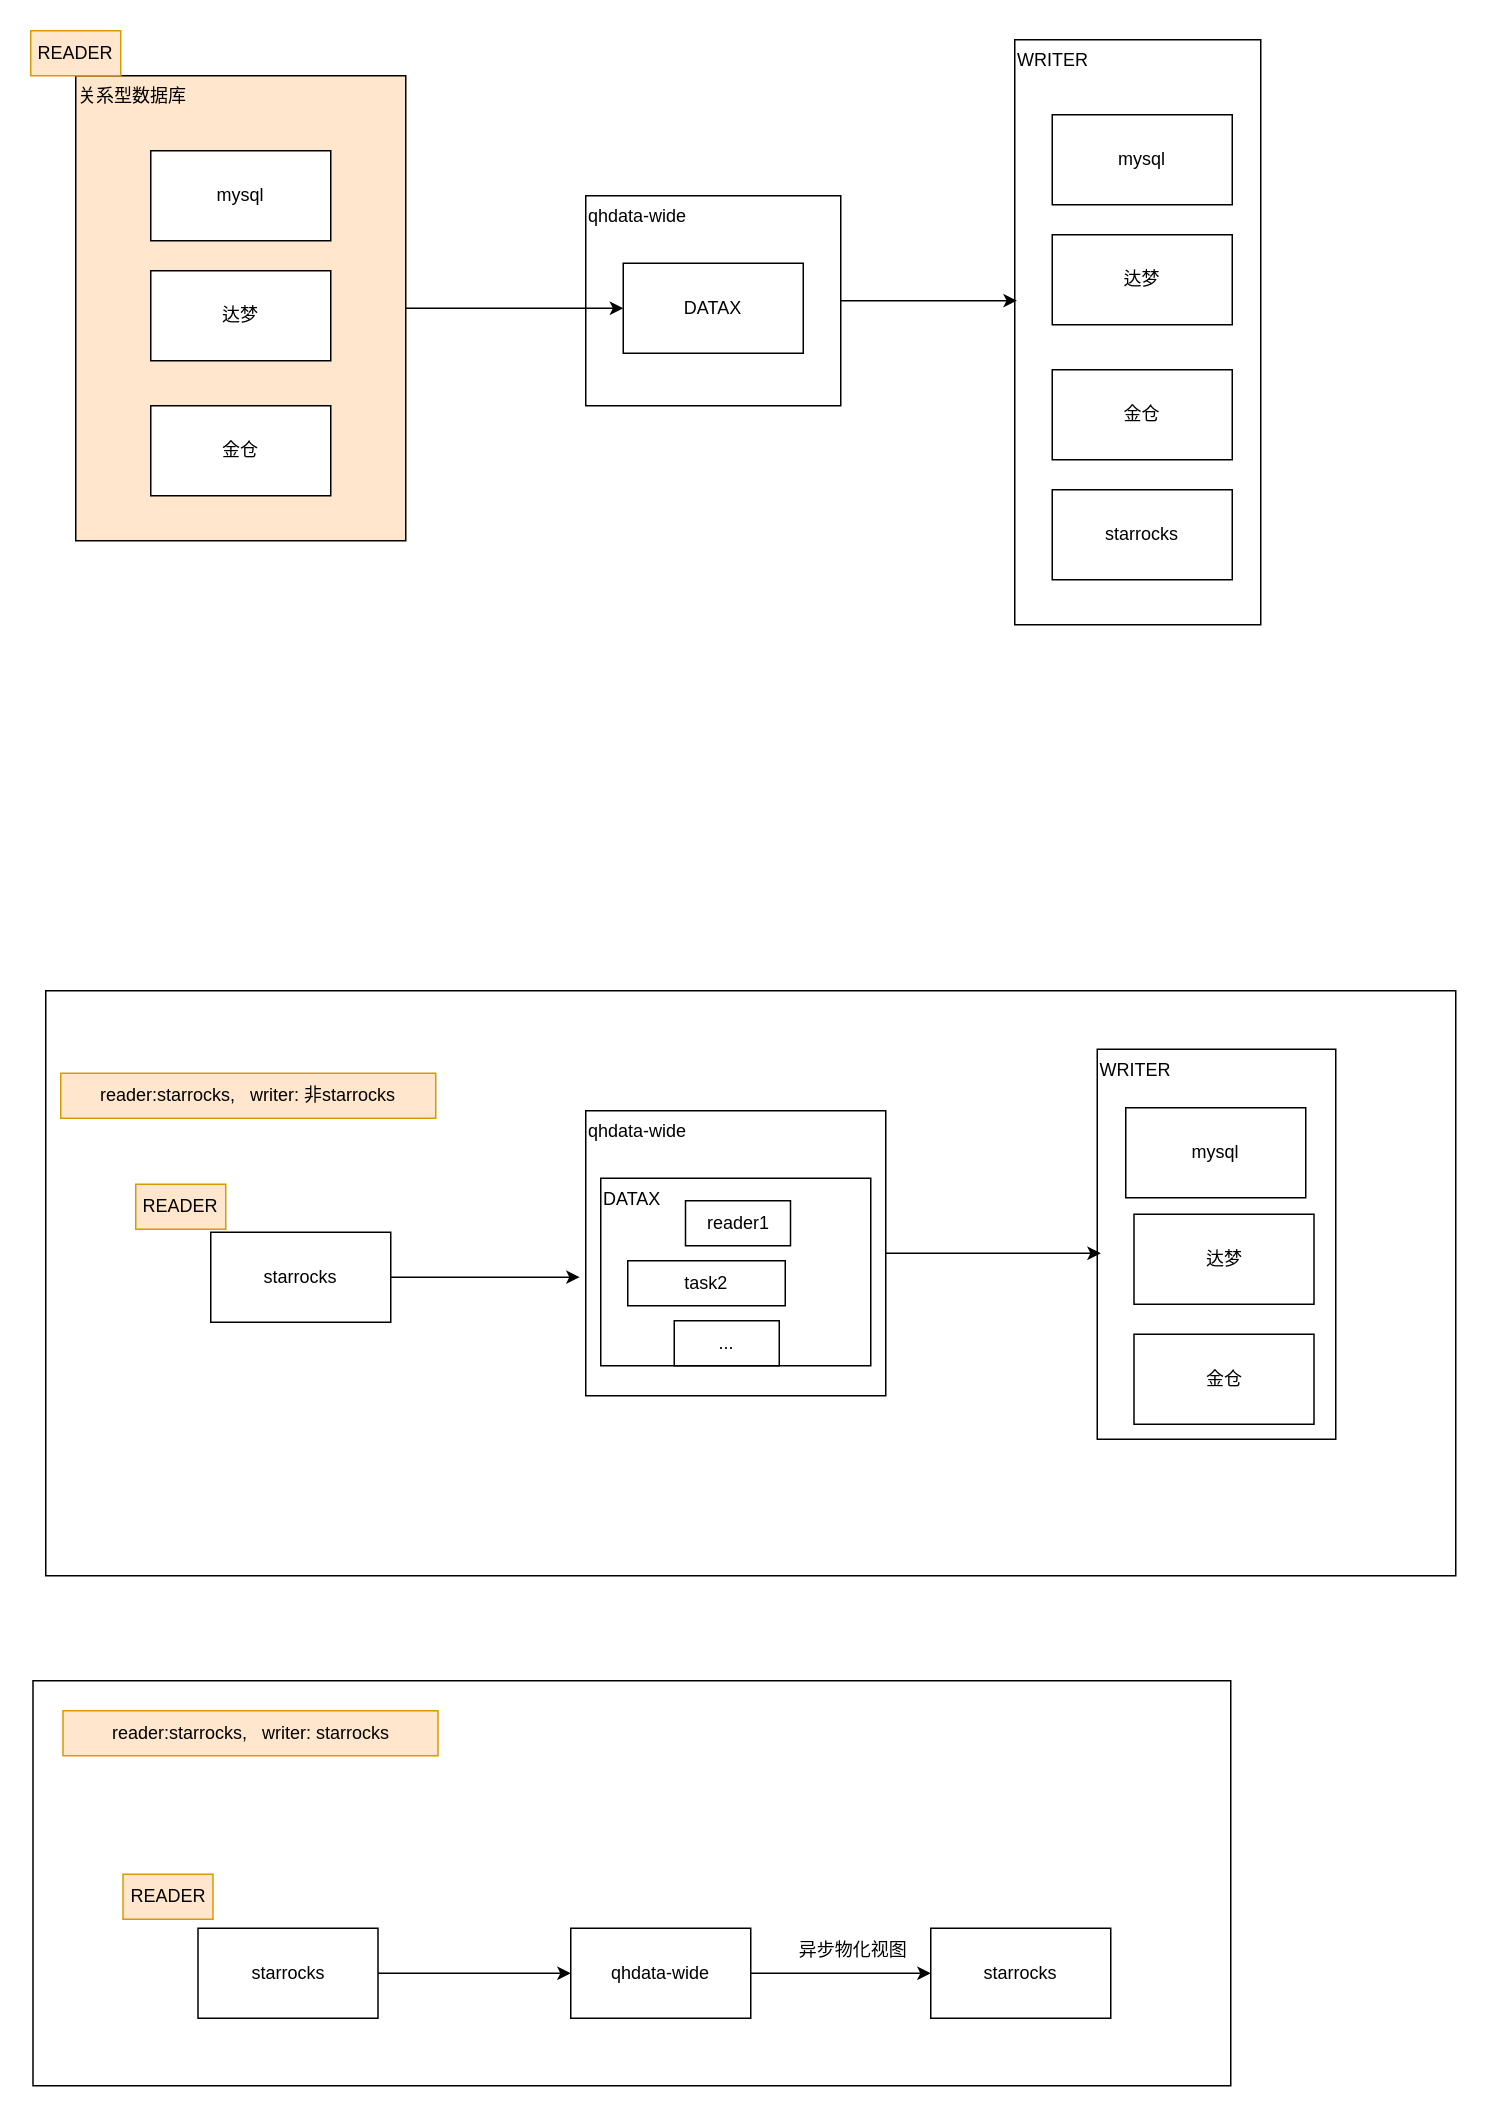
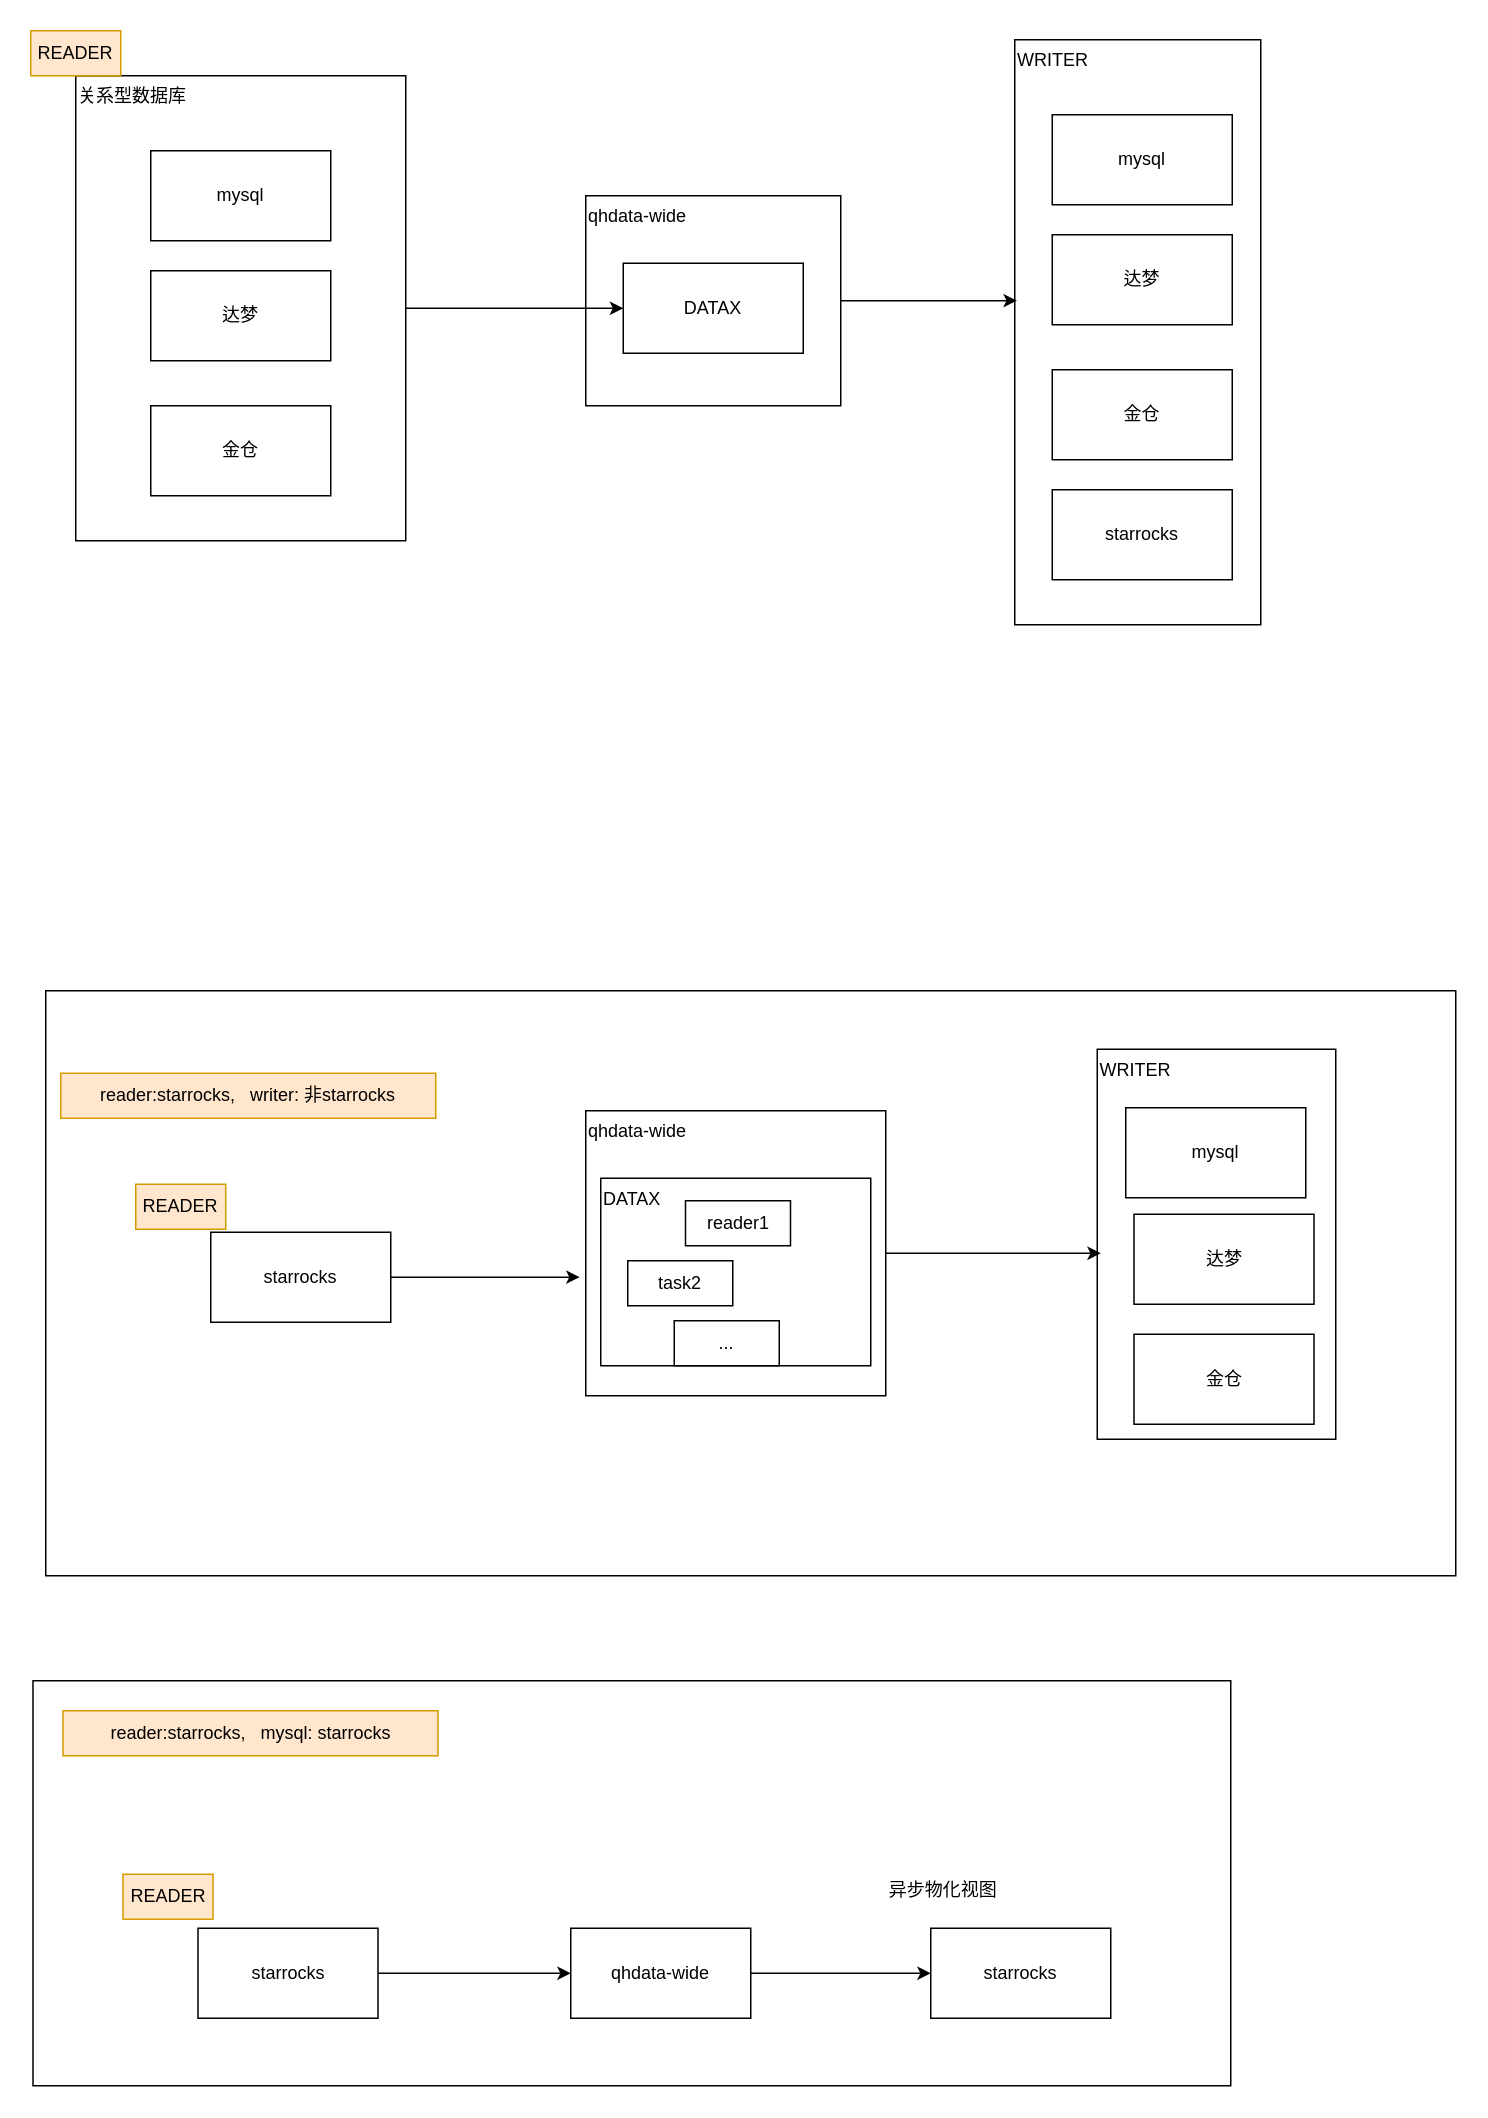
node "关系型数据库": fillcolor #ffe6cc -> #ffffff
node "task2": size 158x45 -> 105x45
node "reader:starrocks, writer: starrocks": label "reader:starrocks, writer: starrocks" -> "reader:starrocks, mysql: starrocks"
node "异步物化视图": moved (854, 1951) -> (944, 1891)
